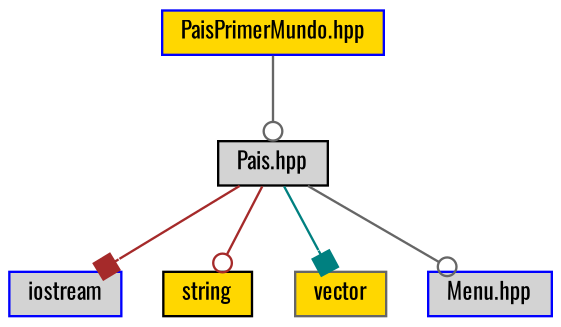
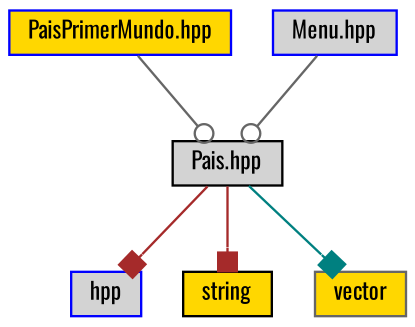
edge "Pais.hpp" -> "string": arrowhead odot -> box
edge "Pais.hpp" -> "Menu.hpp": reversed
node "iostream": label "iostream" -> "hpp"
